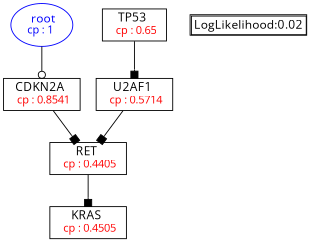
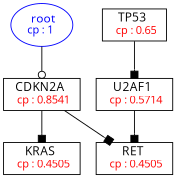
node "LogLikelihood:0.02": removed
node "RET": text "cp : 0.4405" -> "cp : 0.4505"
edge "RET" -> "KRAS": now "CDKN2A" -> "KRAS"
